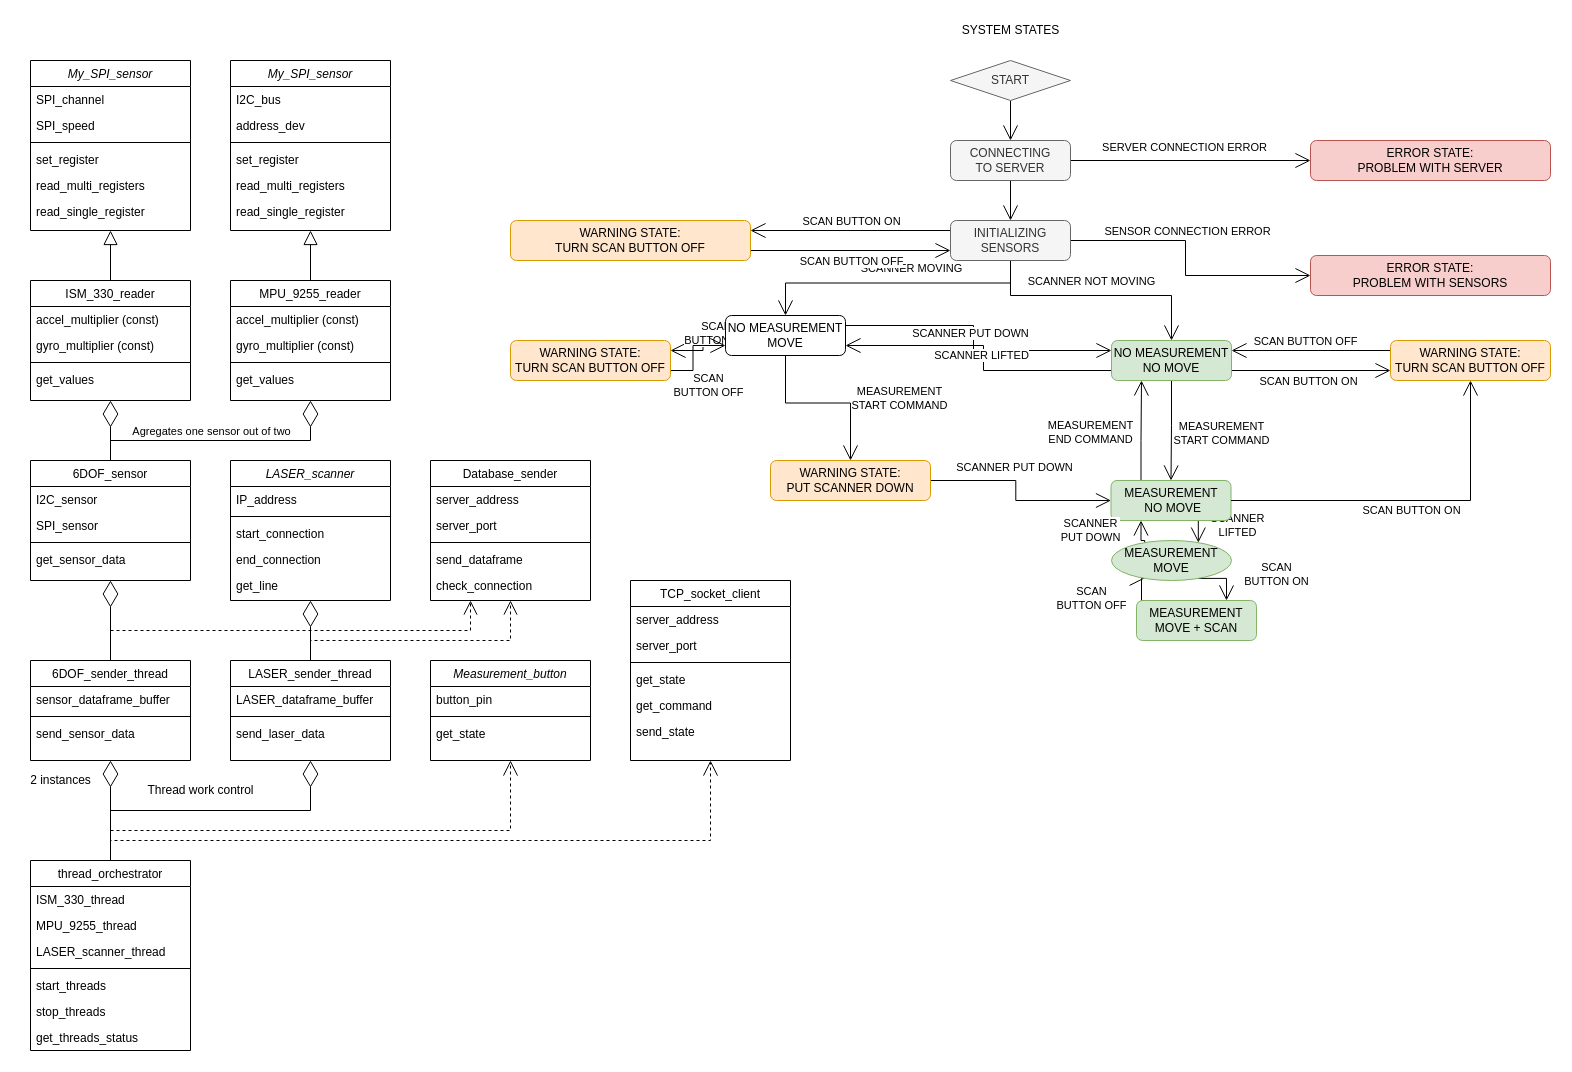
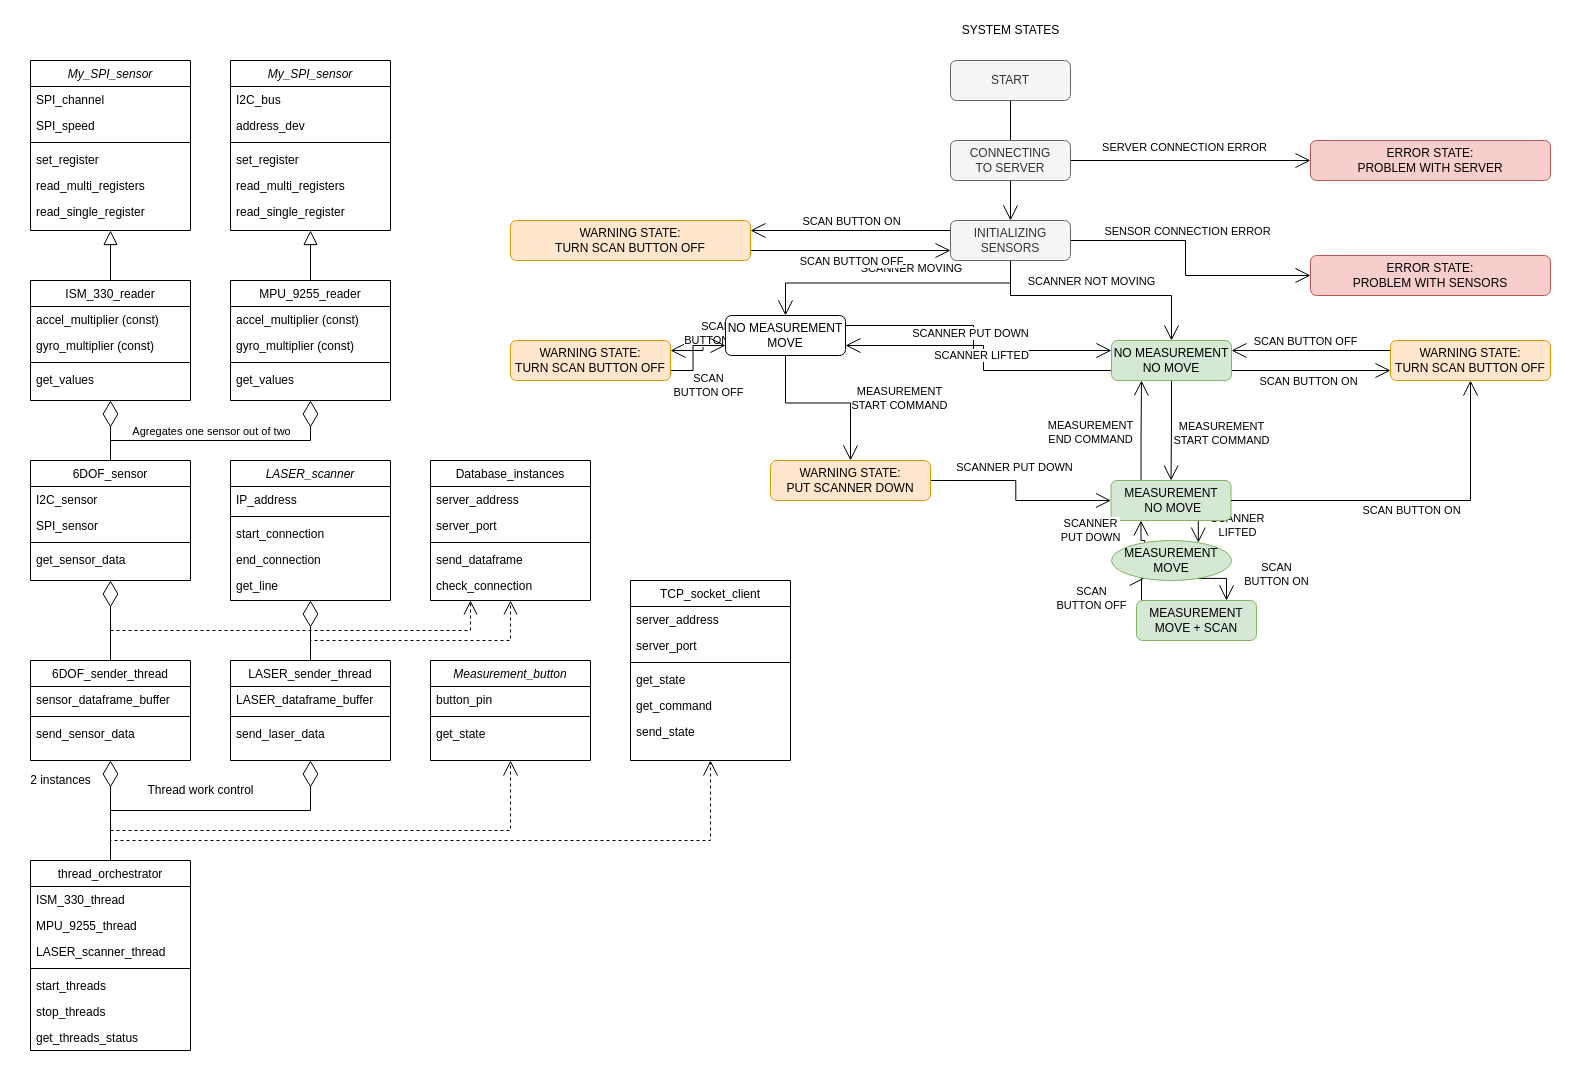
node "START": shape diamond -> rounded rectangle
edge "START" -> "CONNECTING TO SERVER": arrowhead open -> none
node "Database_sender": label "Database_sender" -> "Database_instances"
